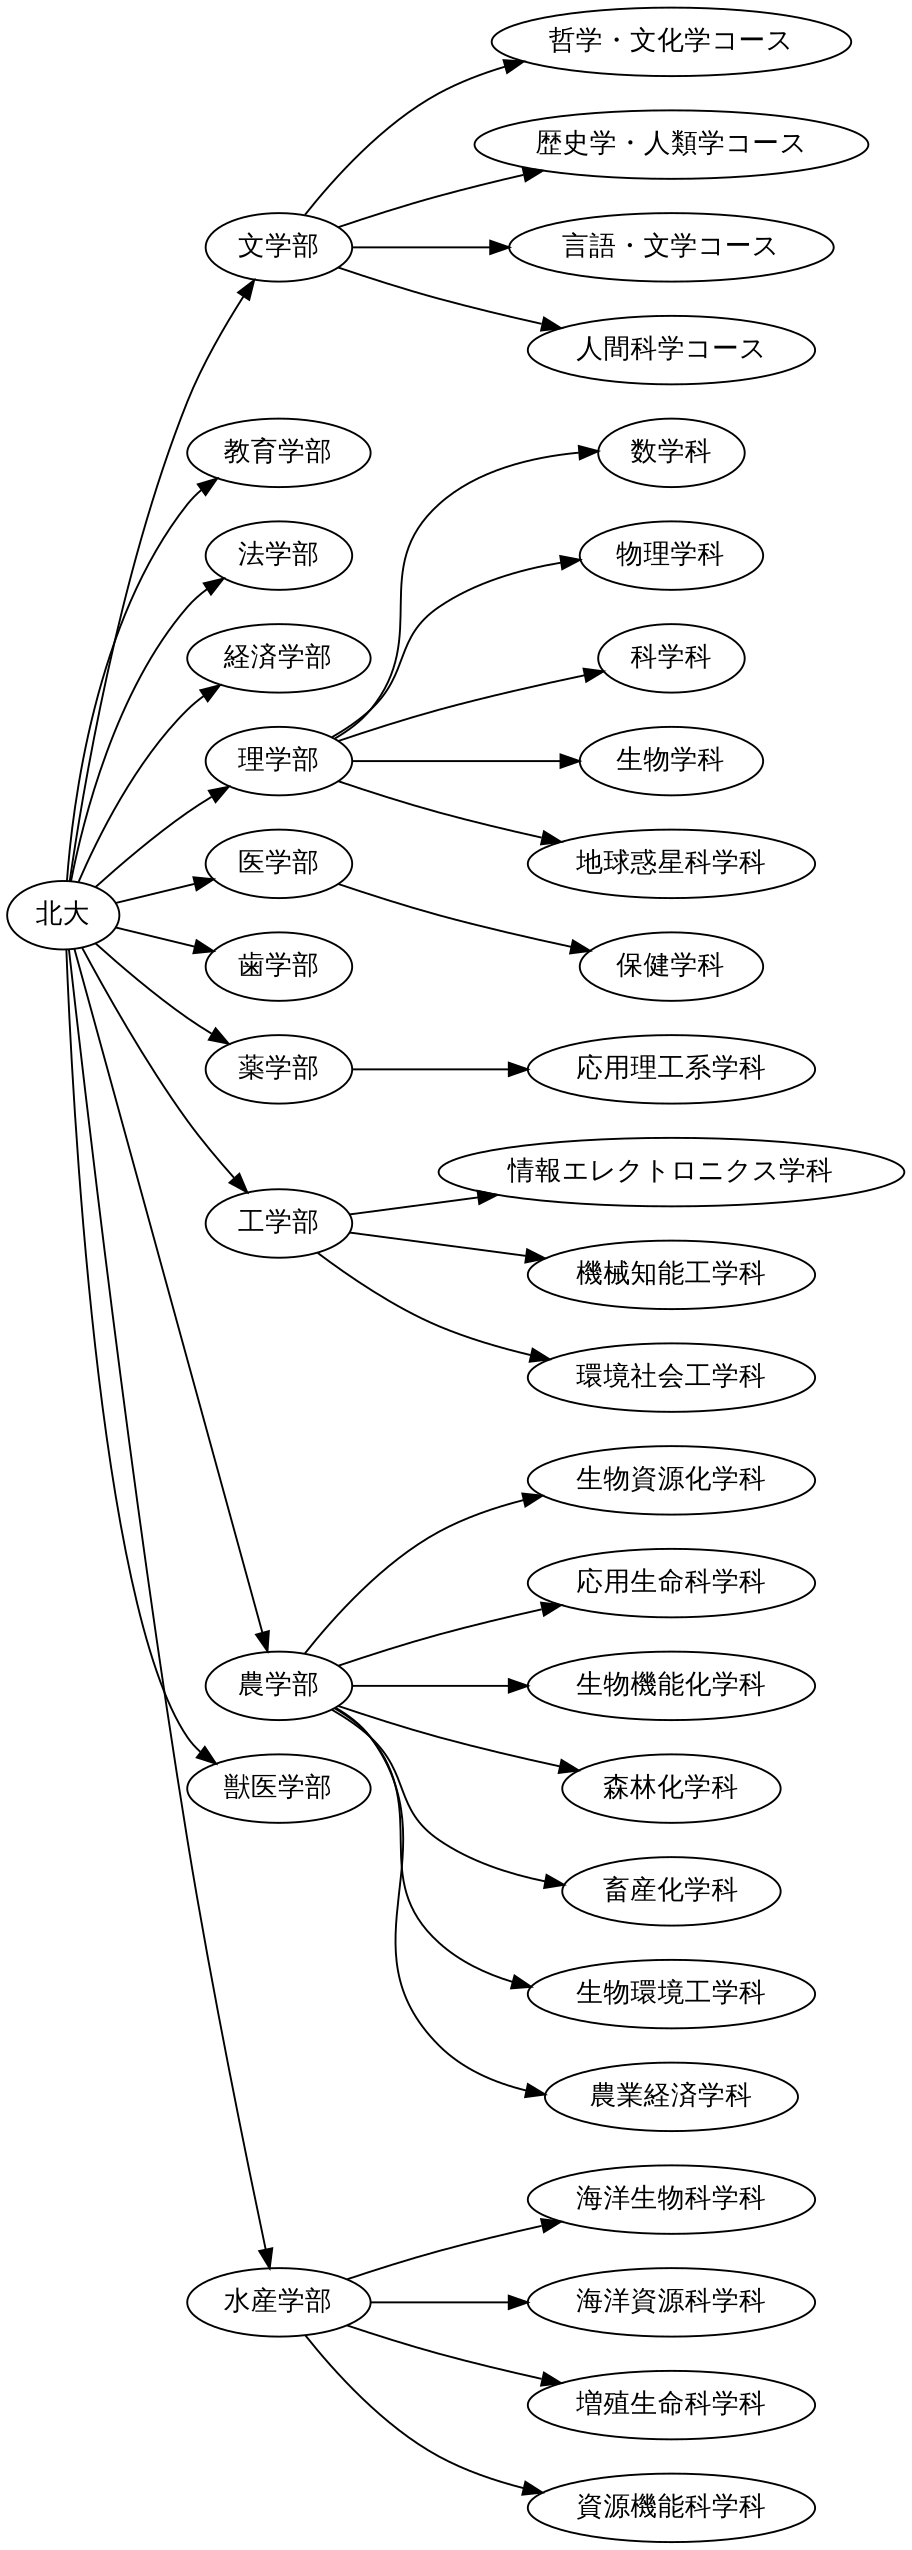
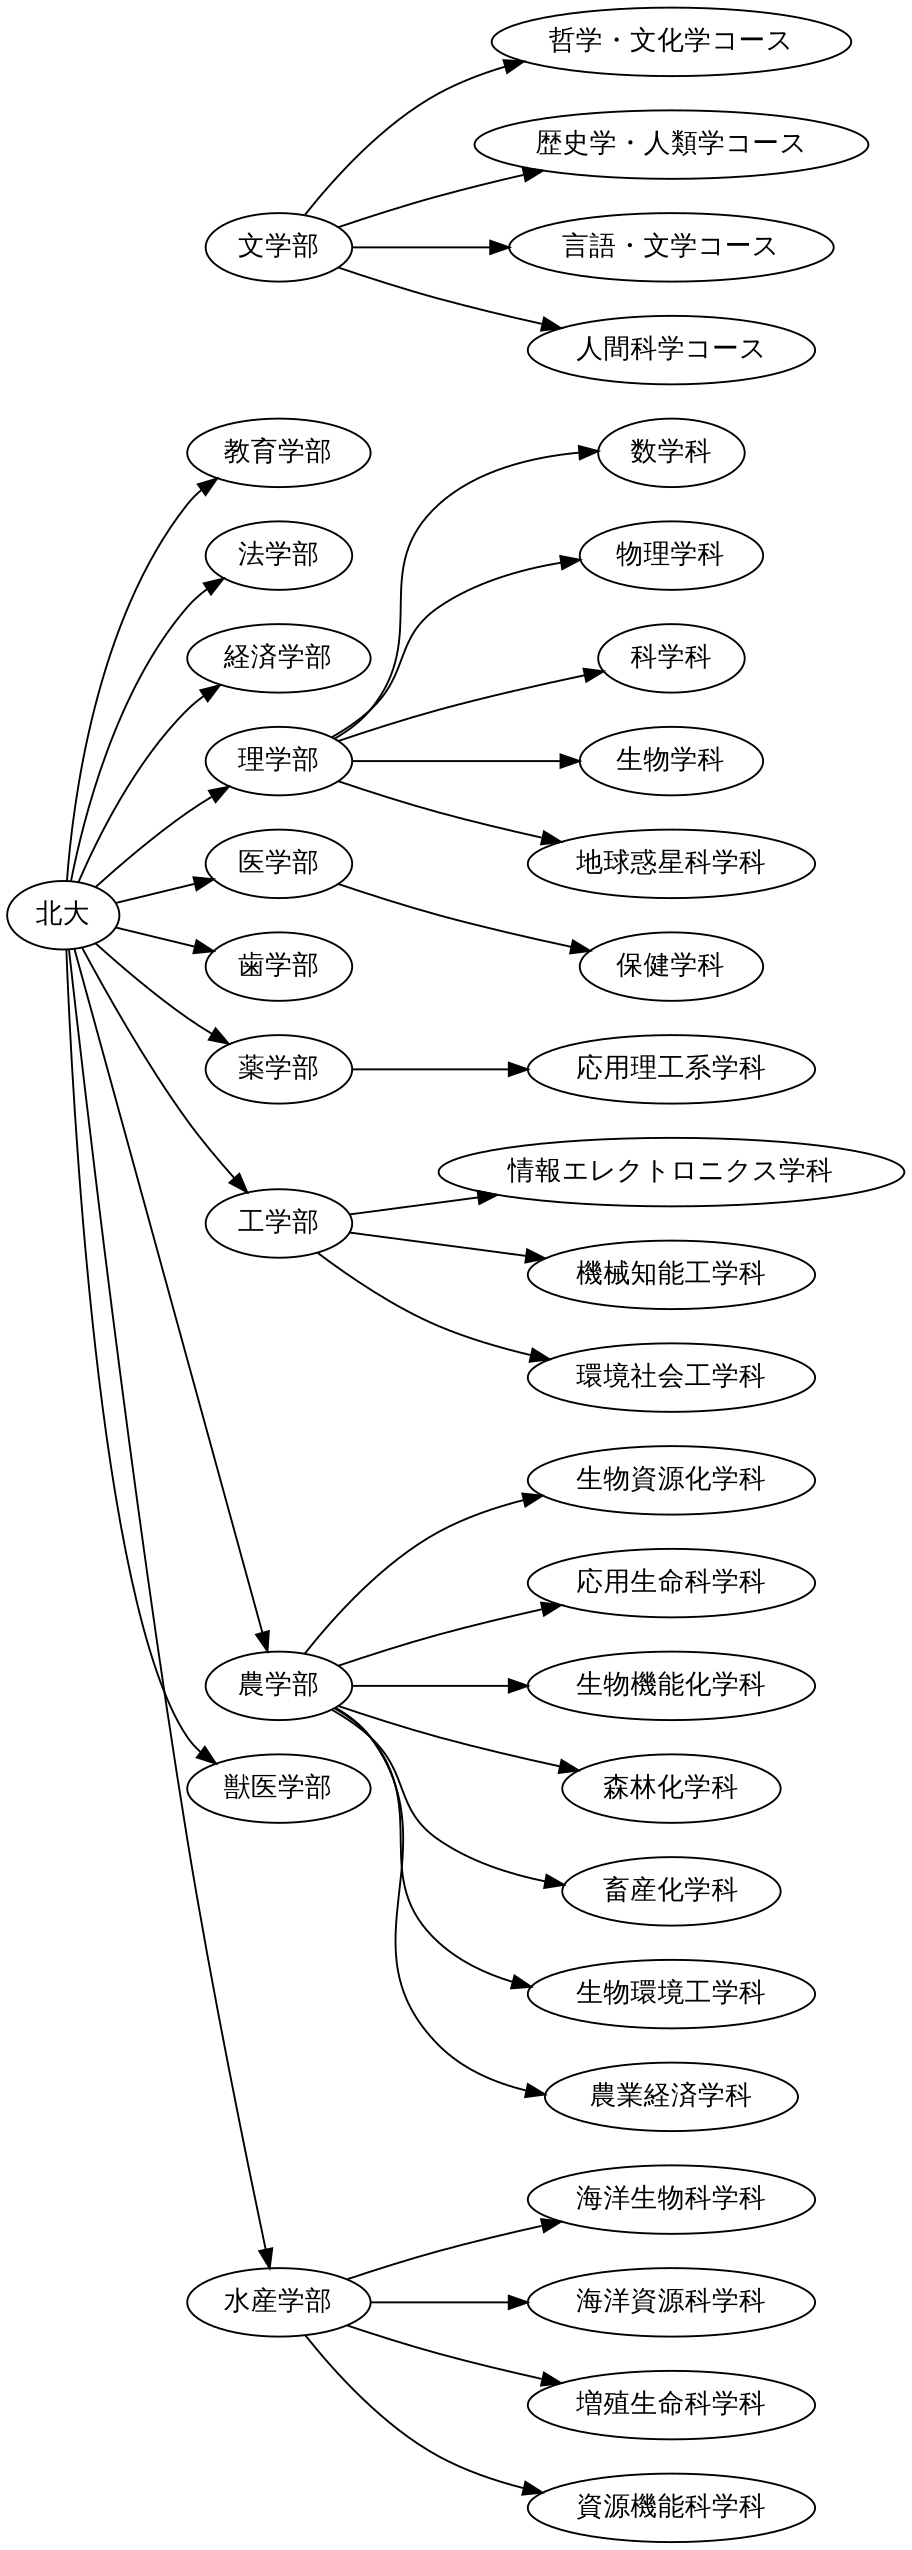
edge "北大" -> "文学部": removed
